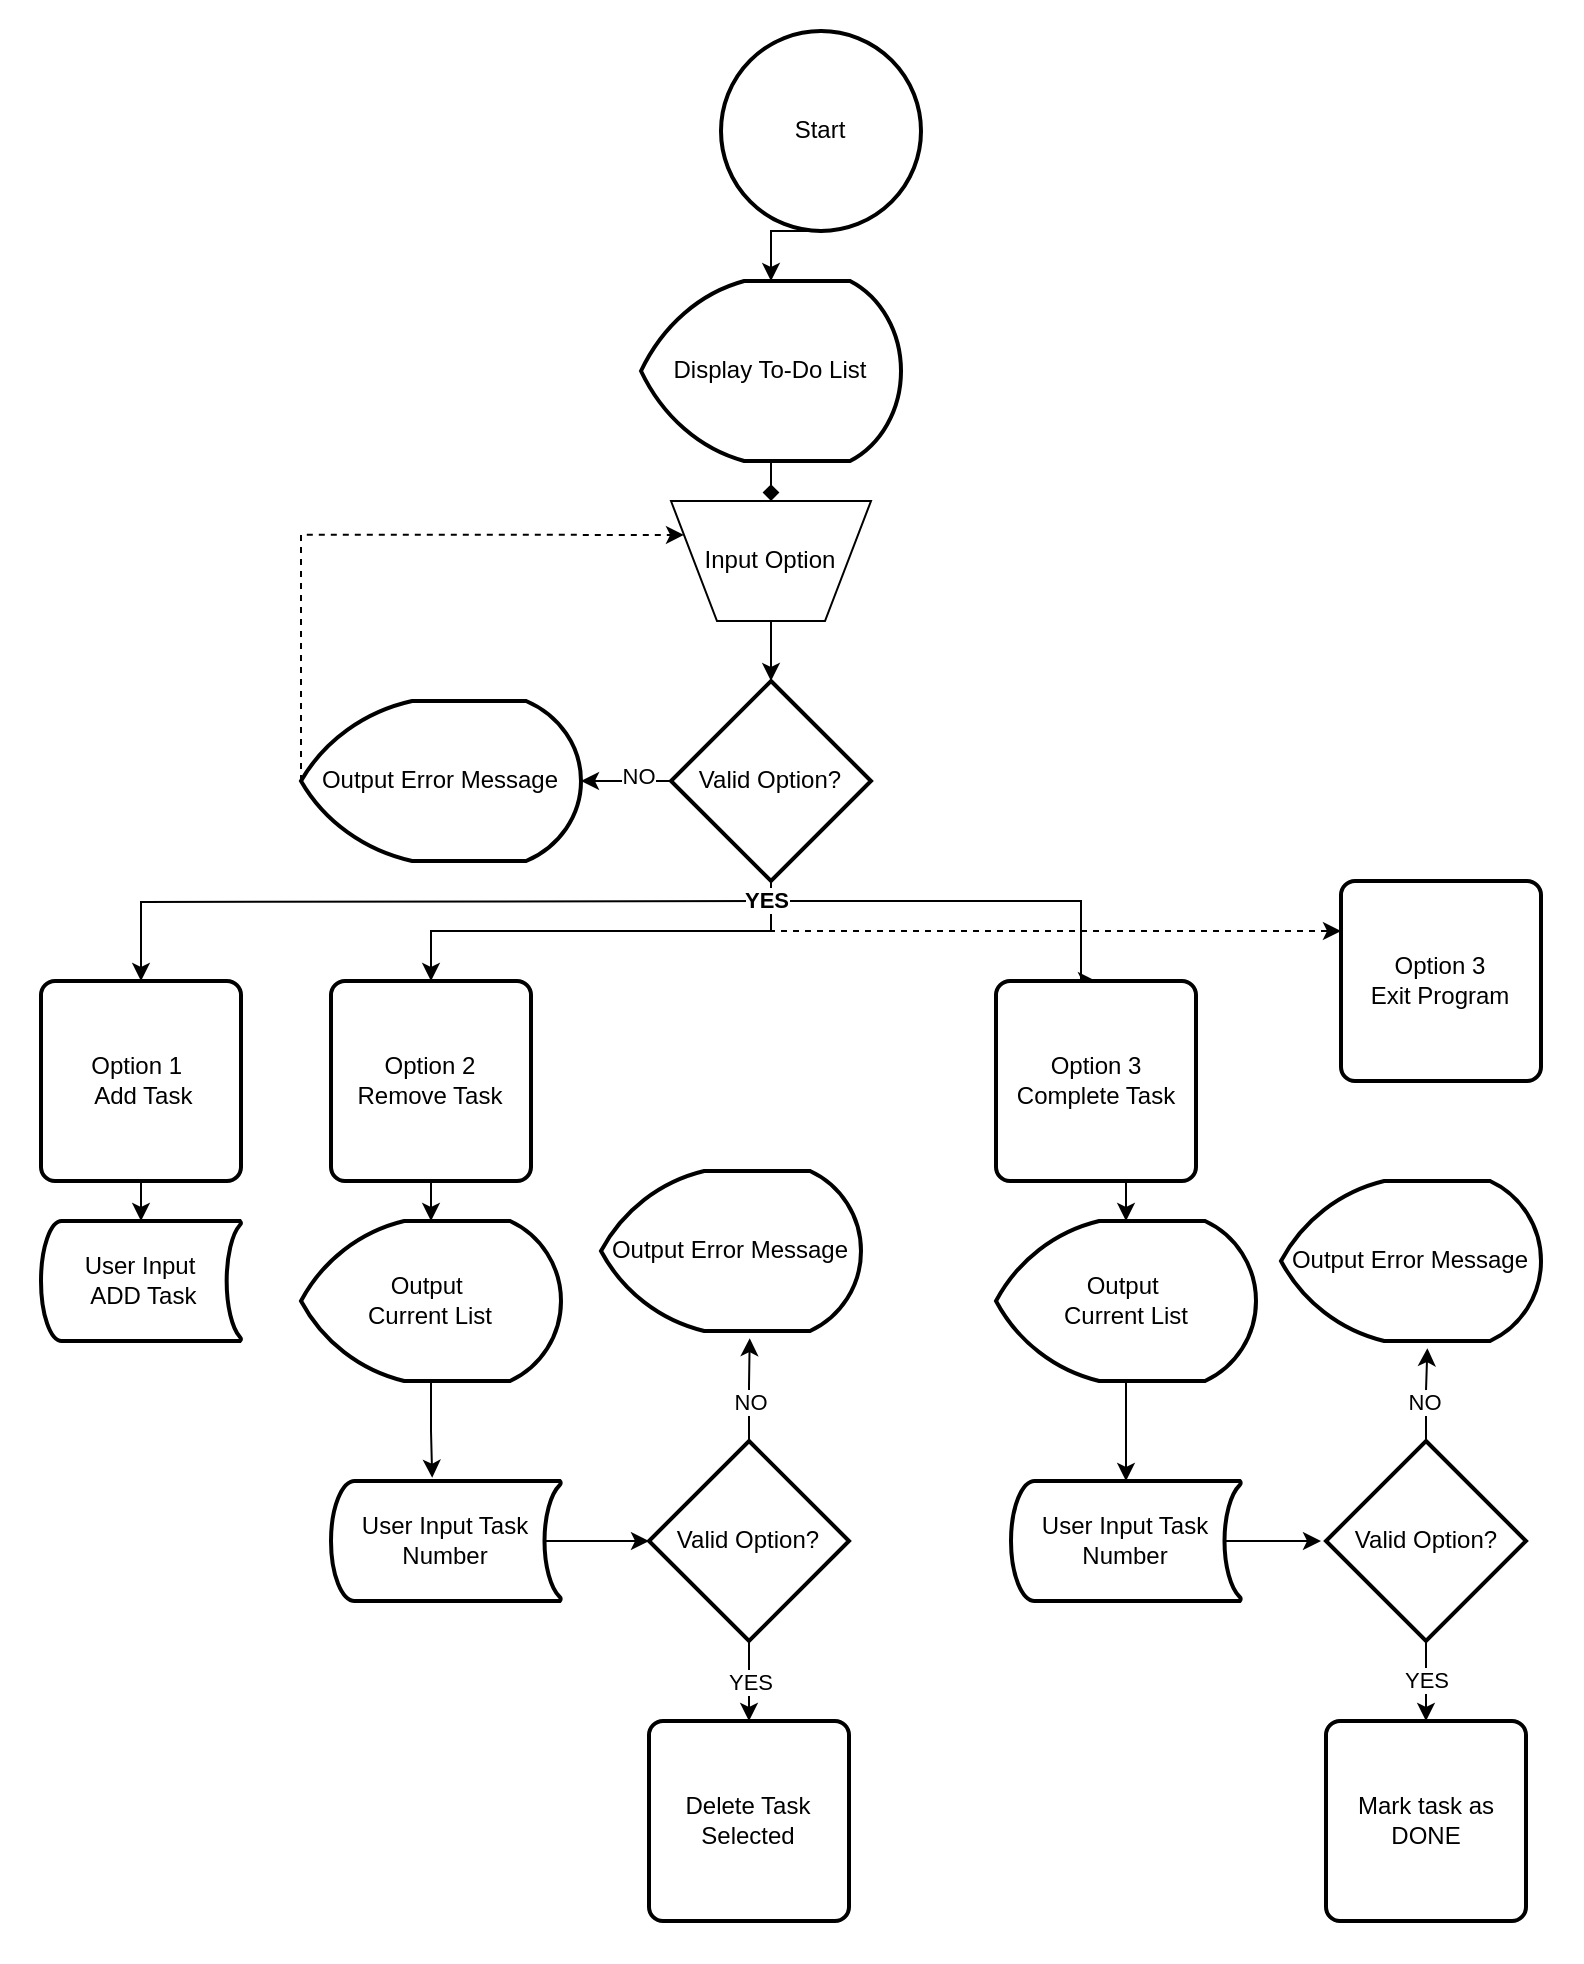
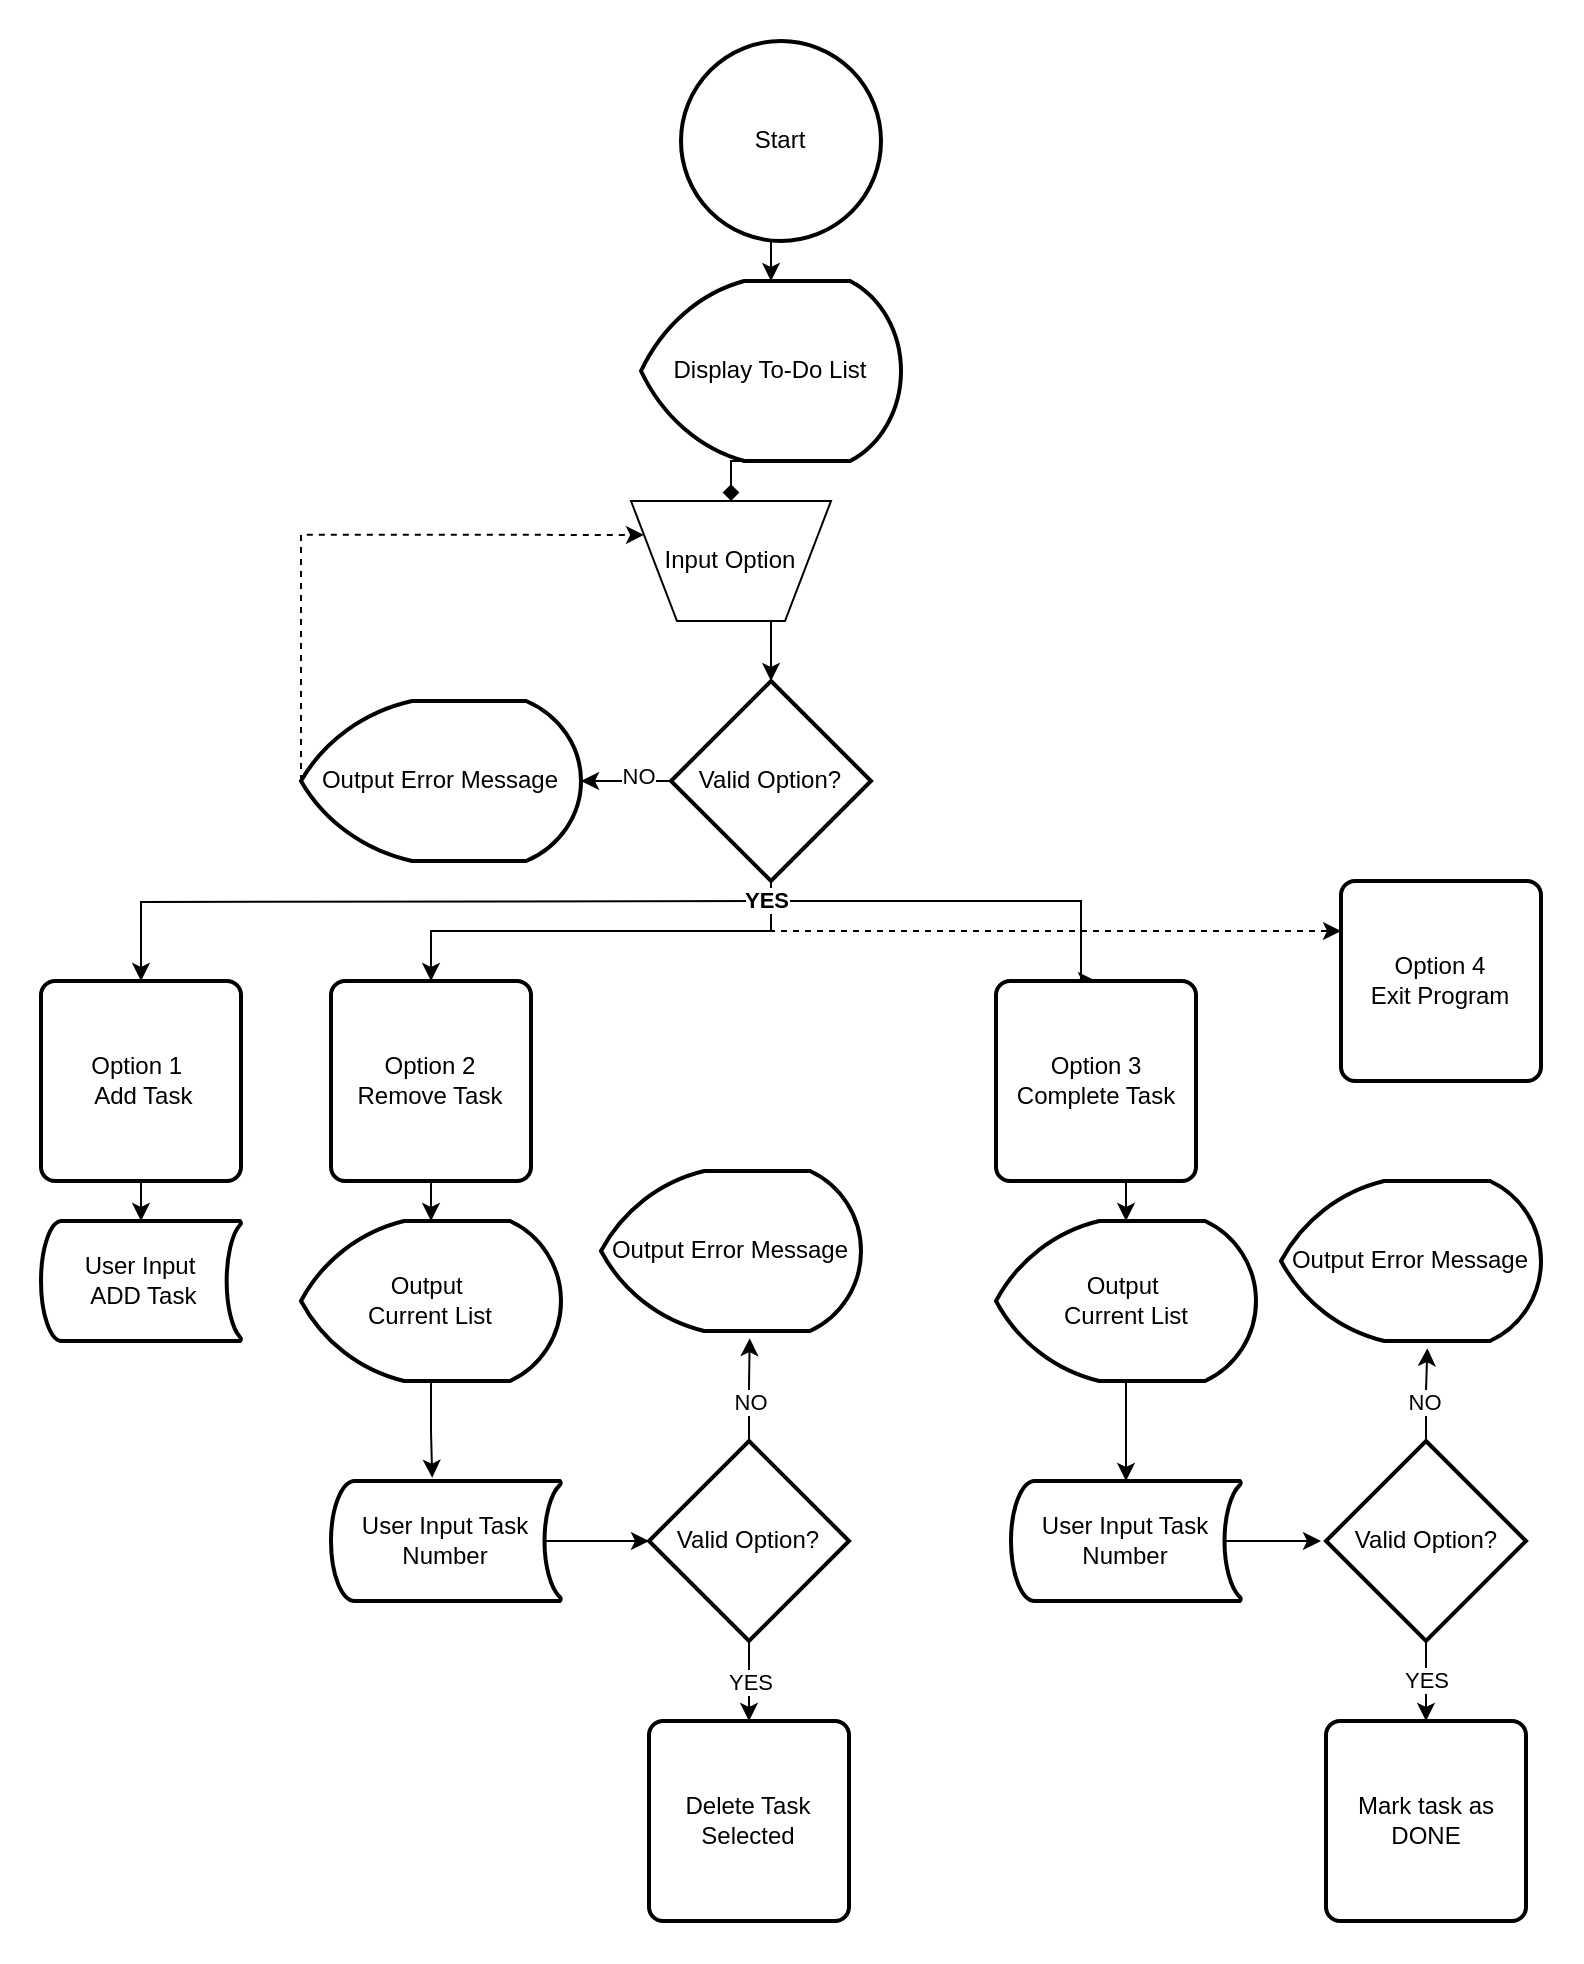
node "Start": moved (821, 131) -> (781, 141)
node "Input Option": moved (771, 561) -> (731, 561)
node "Option 3 Exit Program": label "Option 3 Exit Program" -> "Option 4 Exit Program"
